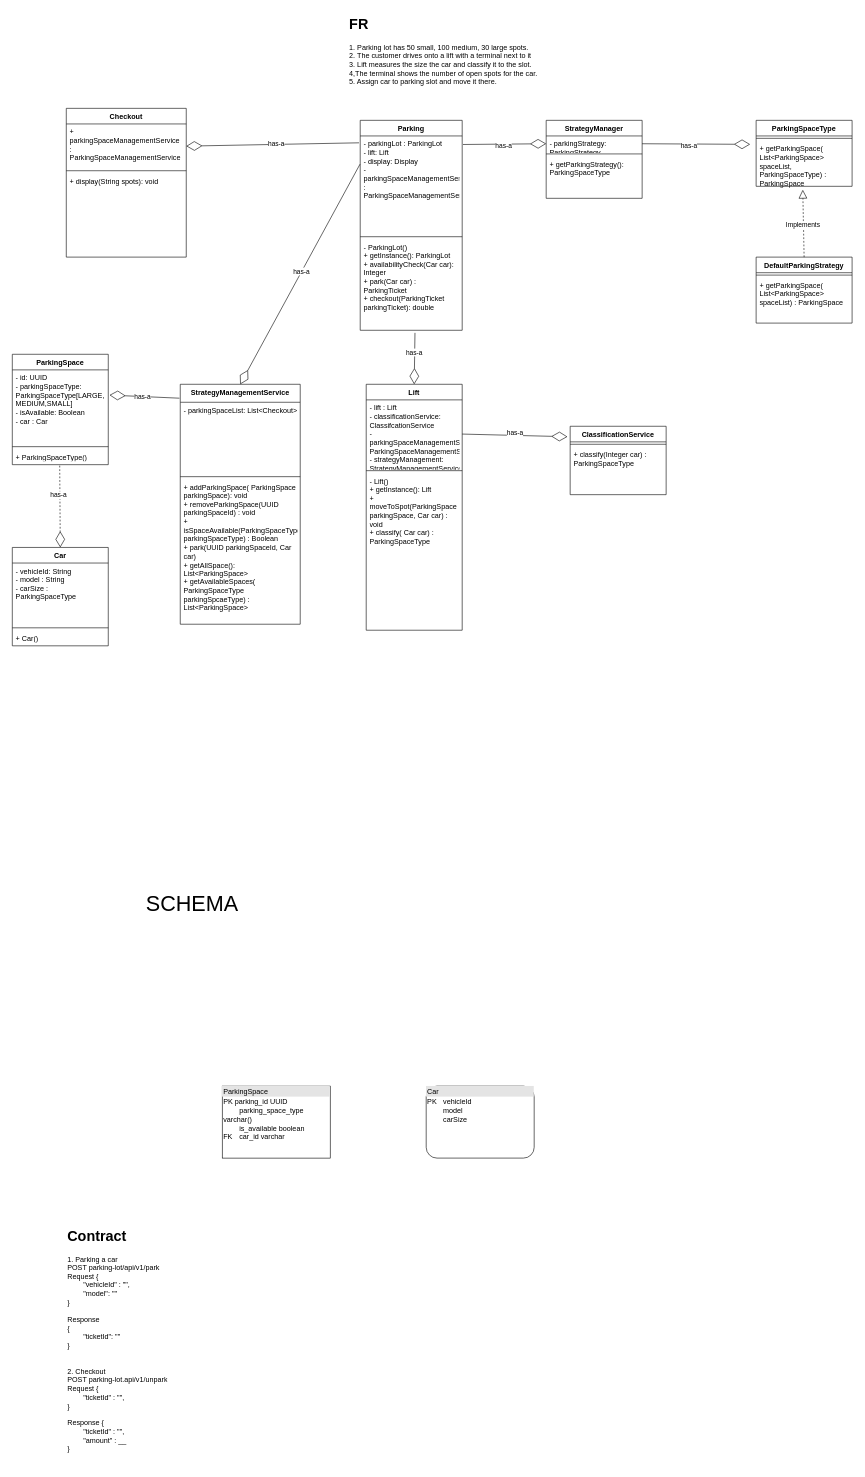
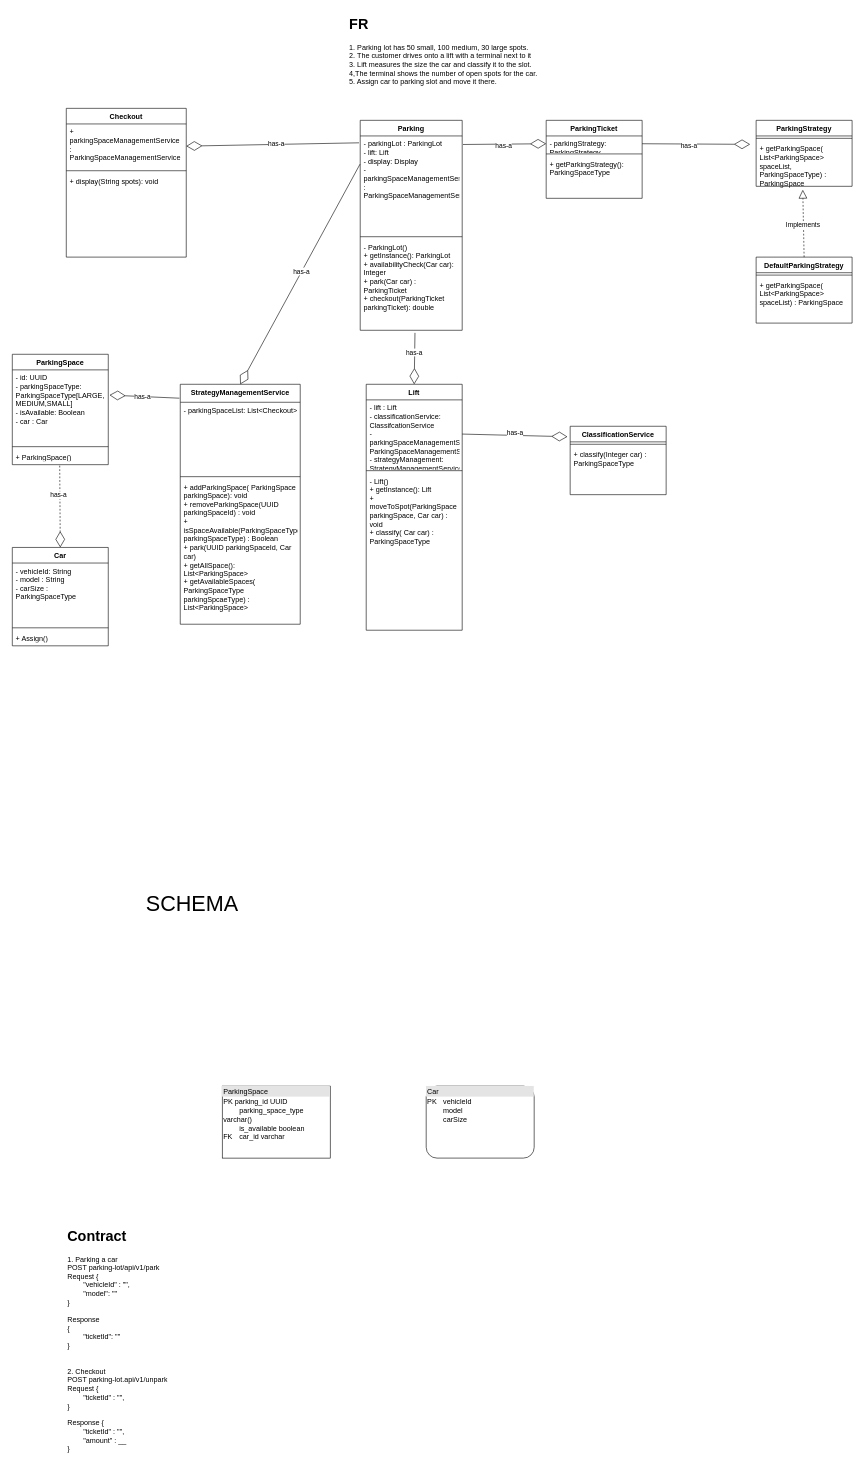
node "StrategyManager": label "StrategyManager" -> "ParkingTicket"
node "ParkingSpaceType": label "ParkingSpaceType" -> "ParkingStrategy"
node "+ ParkingSpaceType()": label "+ ParkingSpaceType()" -> "+ ParkingSpace()"
node "+ Car()": label "+ Car()" -> "+ Assign()"
